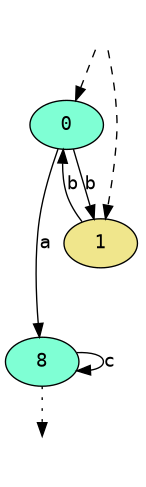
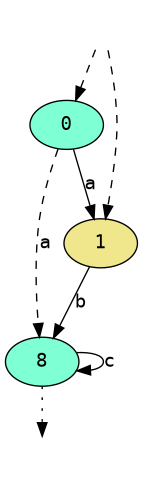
edge "0" -> "1": label "b" -> "a"
edge "1" -> "0": now "1" -> "8"
edge "0" -> "8": style solid -> dashed
